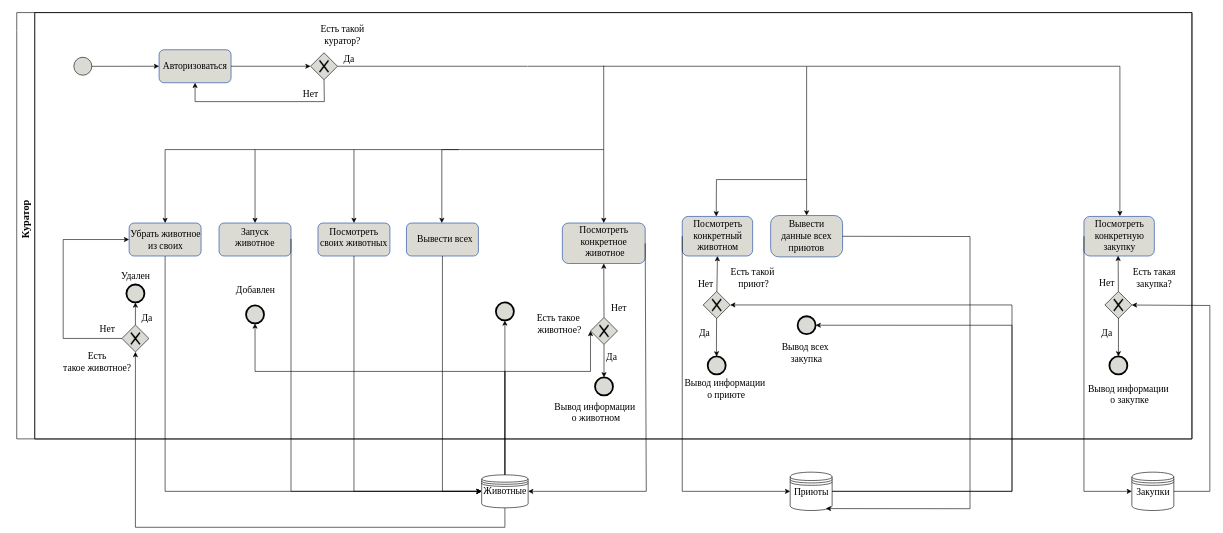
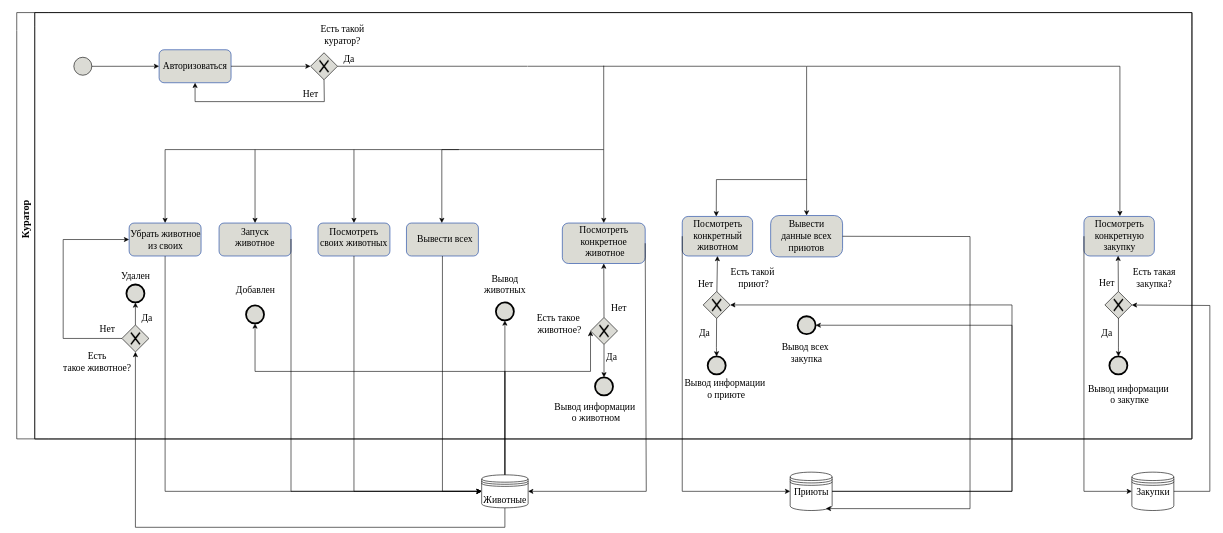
node "Вывод животных": added
node "Животные": moved (505, 492) -> (505, 501)
